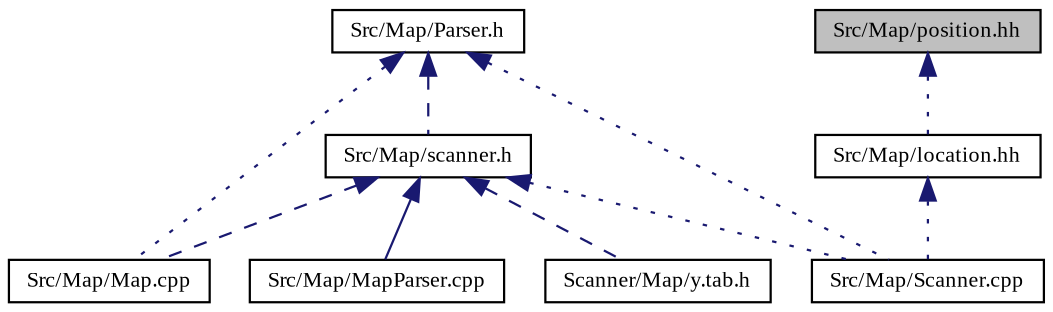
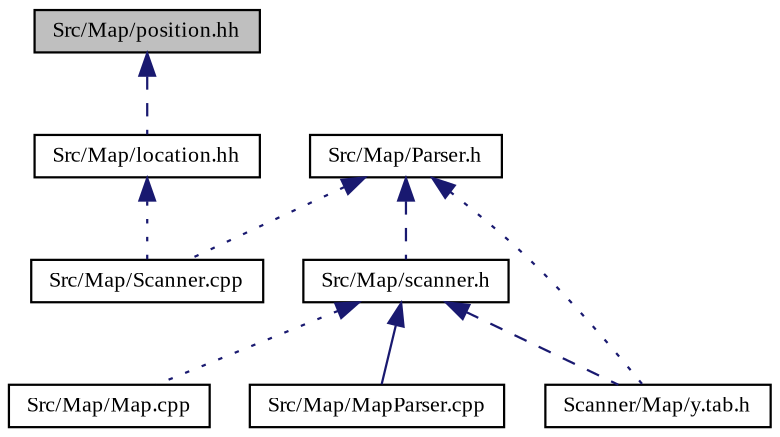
edge "Src/Map/location.hh" -> "Src/Map/position.hh": style dotted -> dashed
edge "Src/Map/Map.cpp" -> "Src/Map/Parser.h": now "Scanner/Map/y.tab.h" -> "Src/Map/Parser.h"
edge "Src/Map/Scanner.cpp" -> "Src/Map/scanner.h": removed
edge "Src/Map/Map.cpp" -> "Src/Map/scanner.h": style dashed -> dotted
